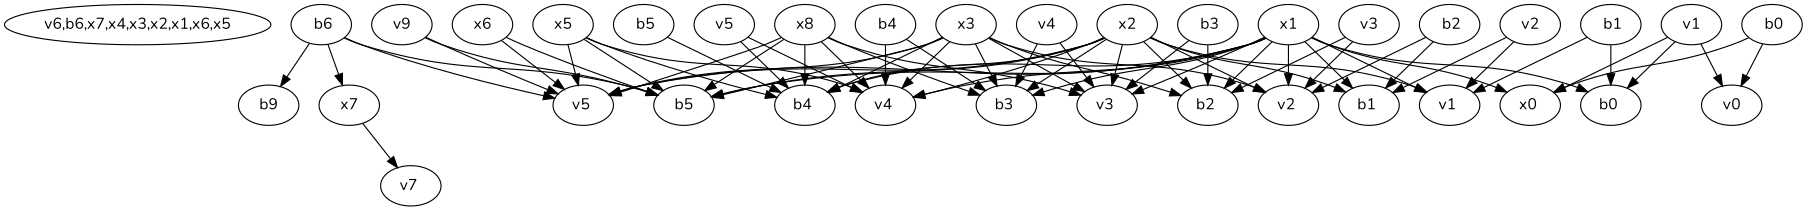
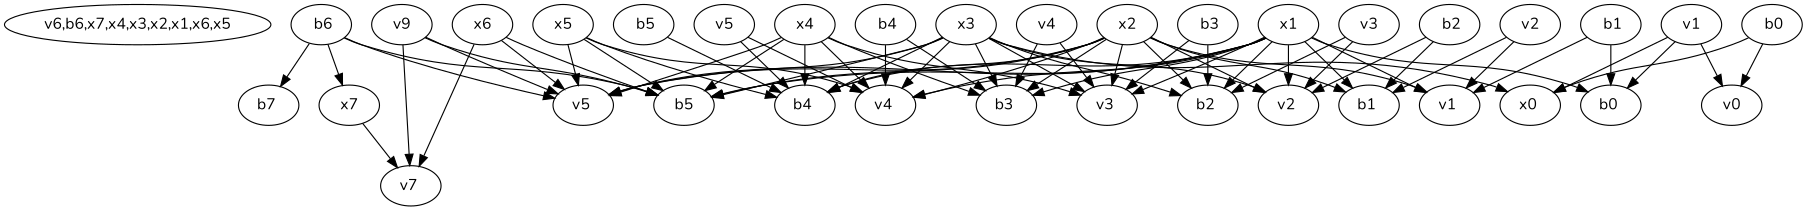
node "x8": label "x8" -> "x4"
edge "x1" -> "x0": now "x3" -> "x0"
edge "v9" -> "v7": added
edge "x6" -> "v7": added
node "b9": label "b9" -> "b7"
